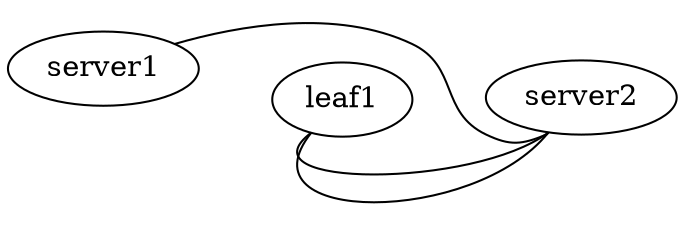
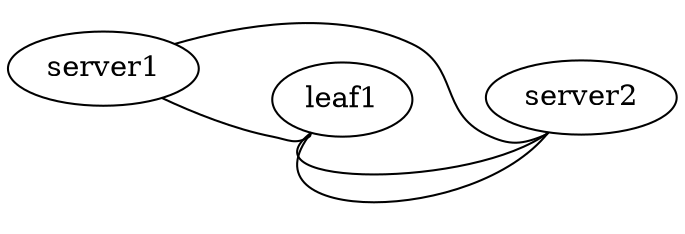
edge "server1" -- "leaf1": added
